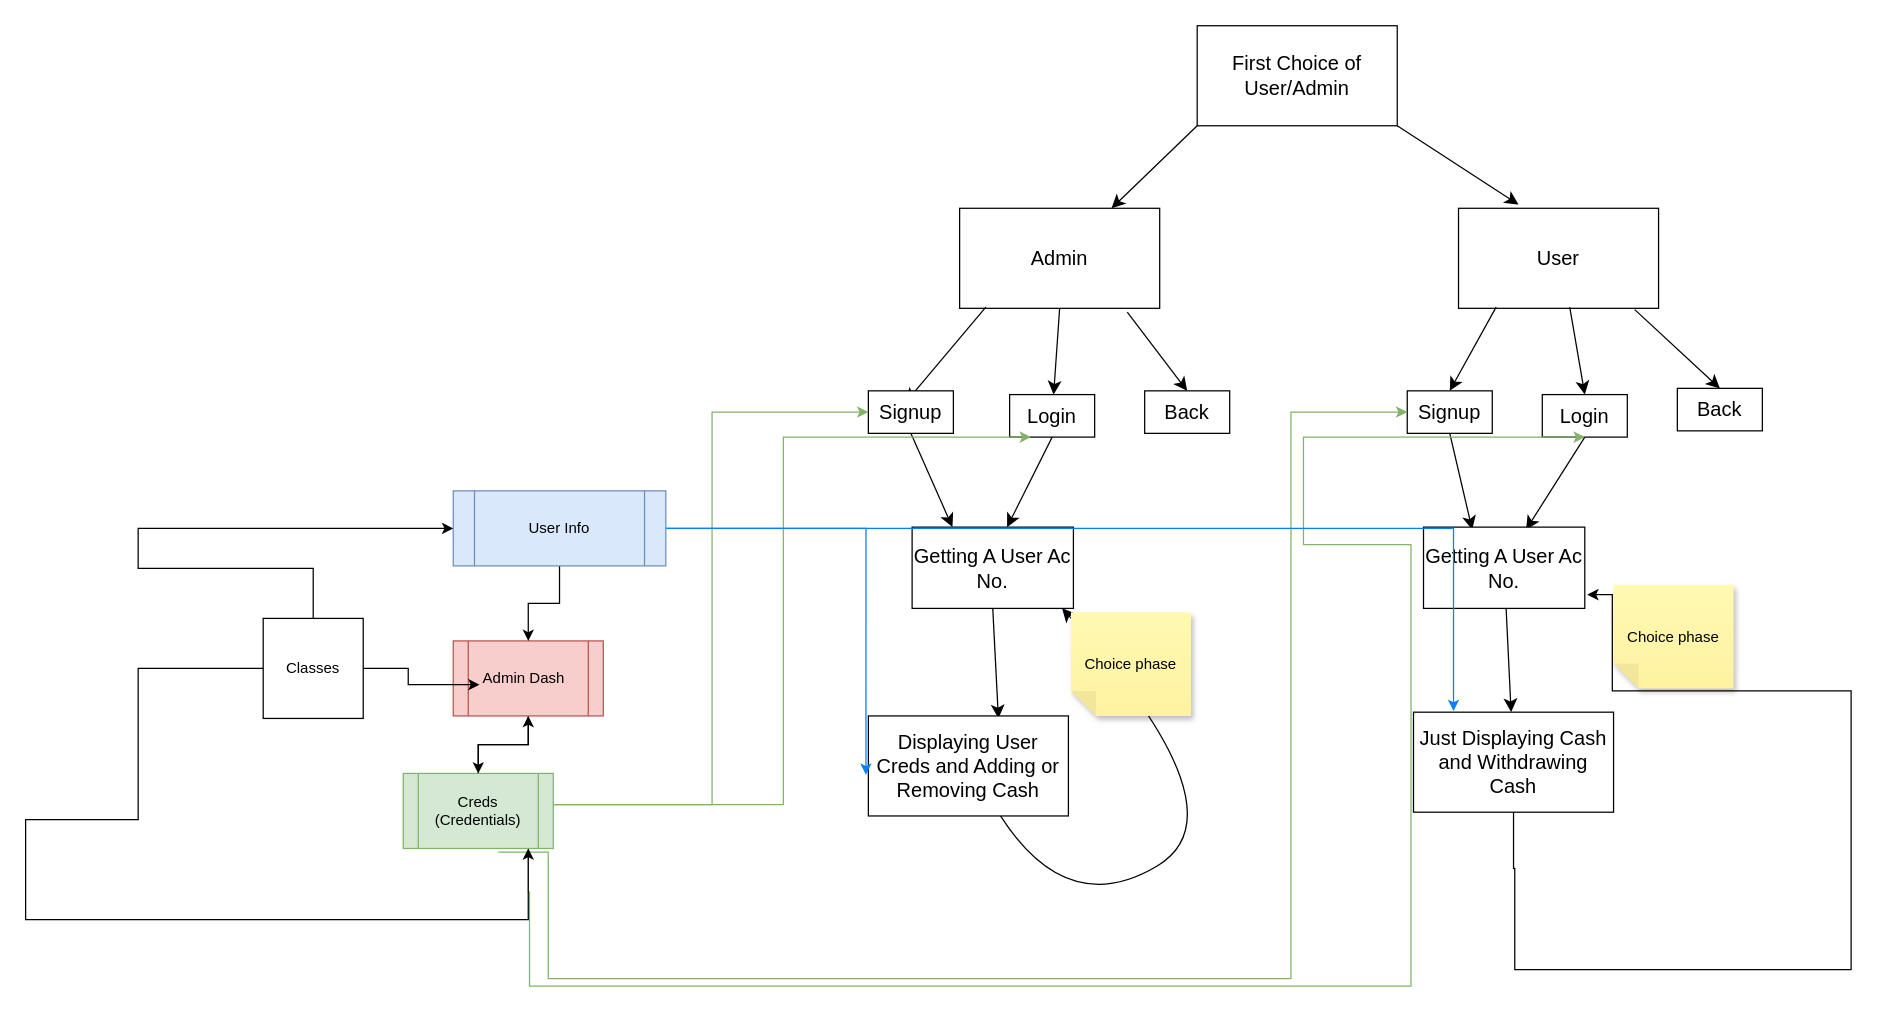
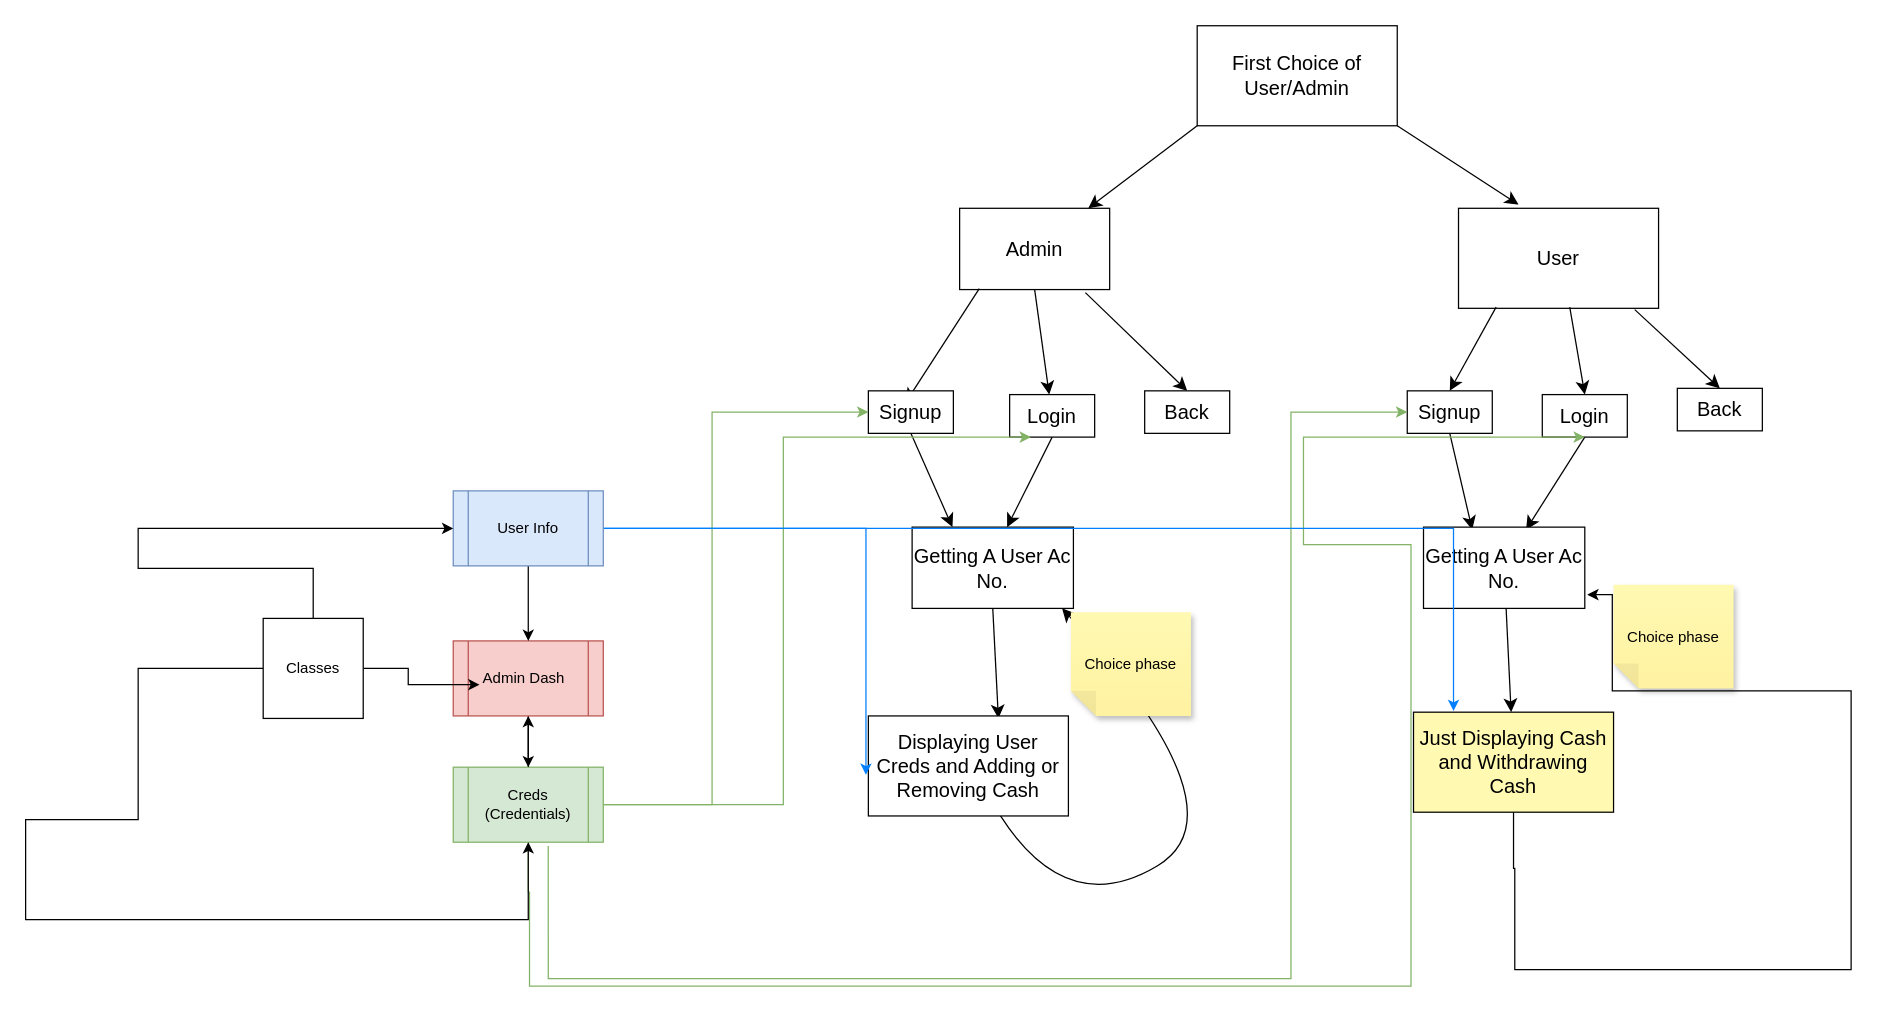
node "Admin": size 200x100 -> 150x81
node "User Info": size 213x75 -> 150x75
node "Just Displaying Cash and Withdrawing Cash": fillcolor #ffffff -> #fff9b2
node "Creds (Credentials)": moved (478, 811) -> (528, 804)
